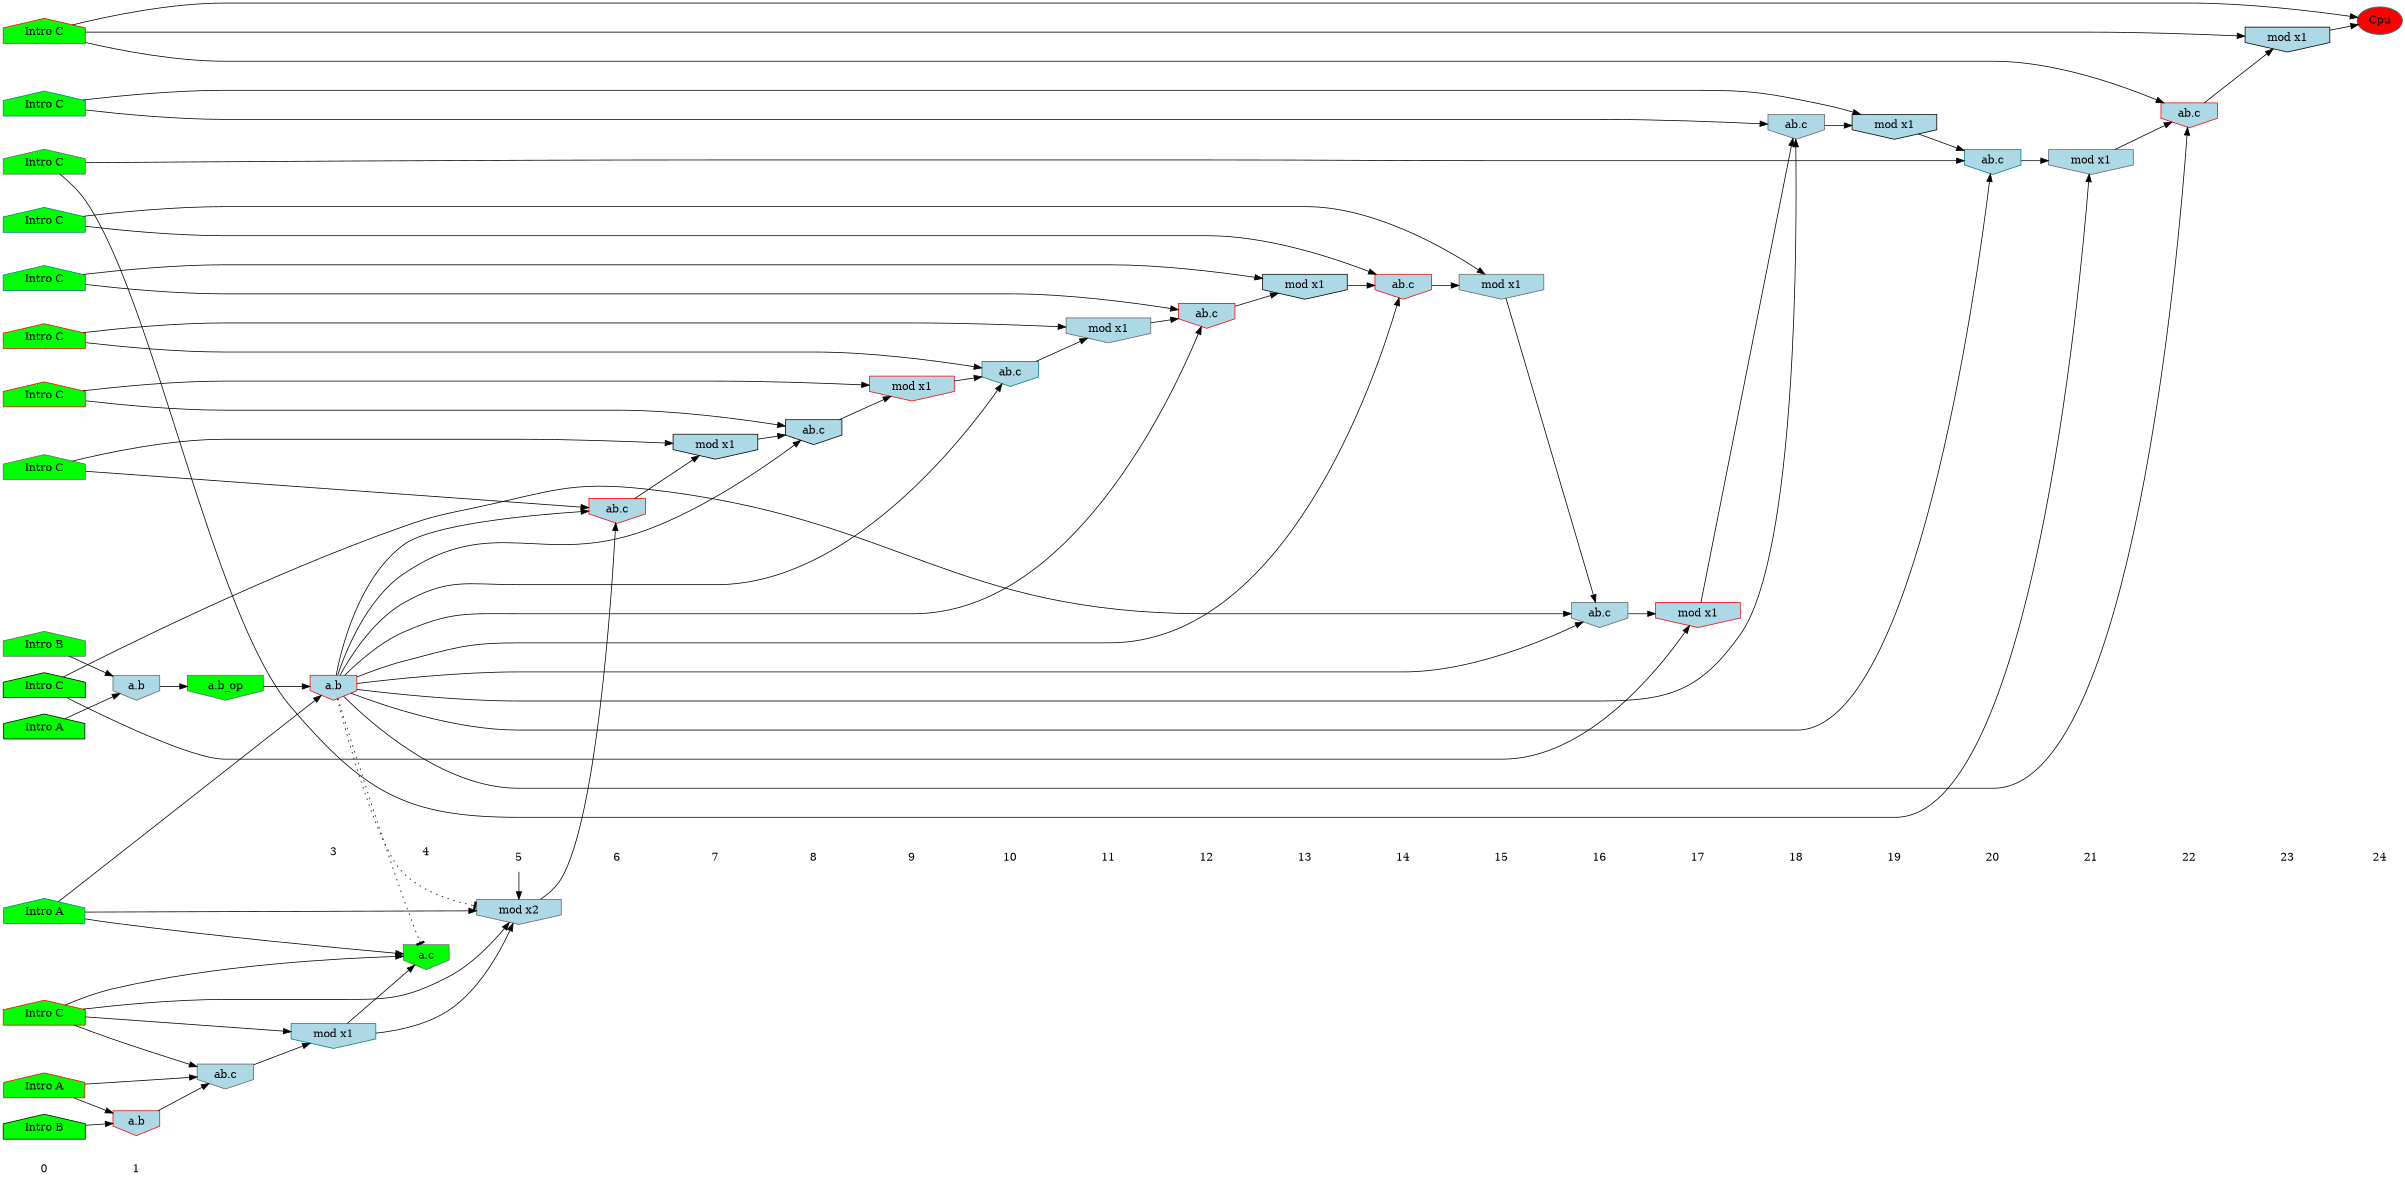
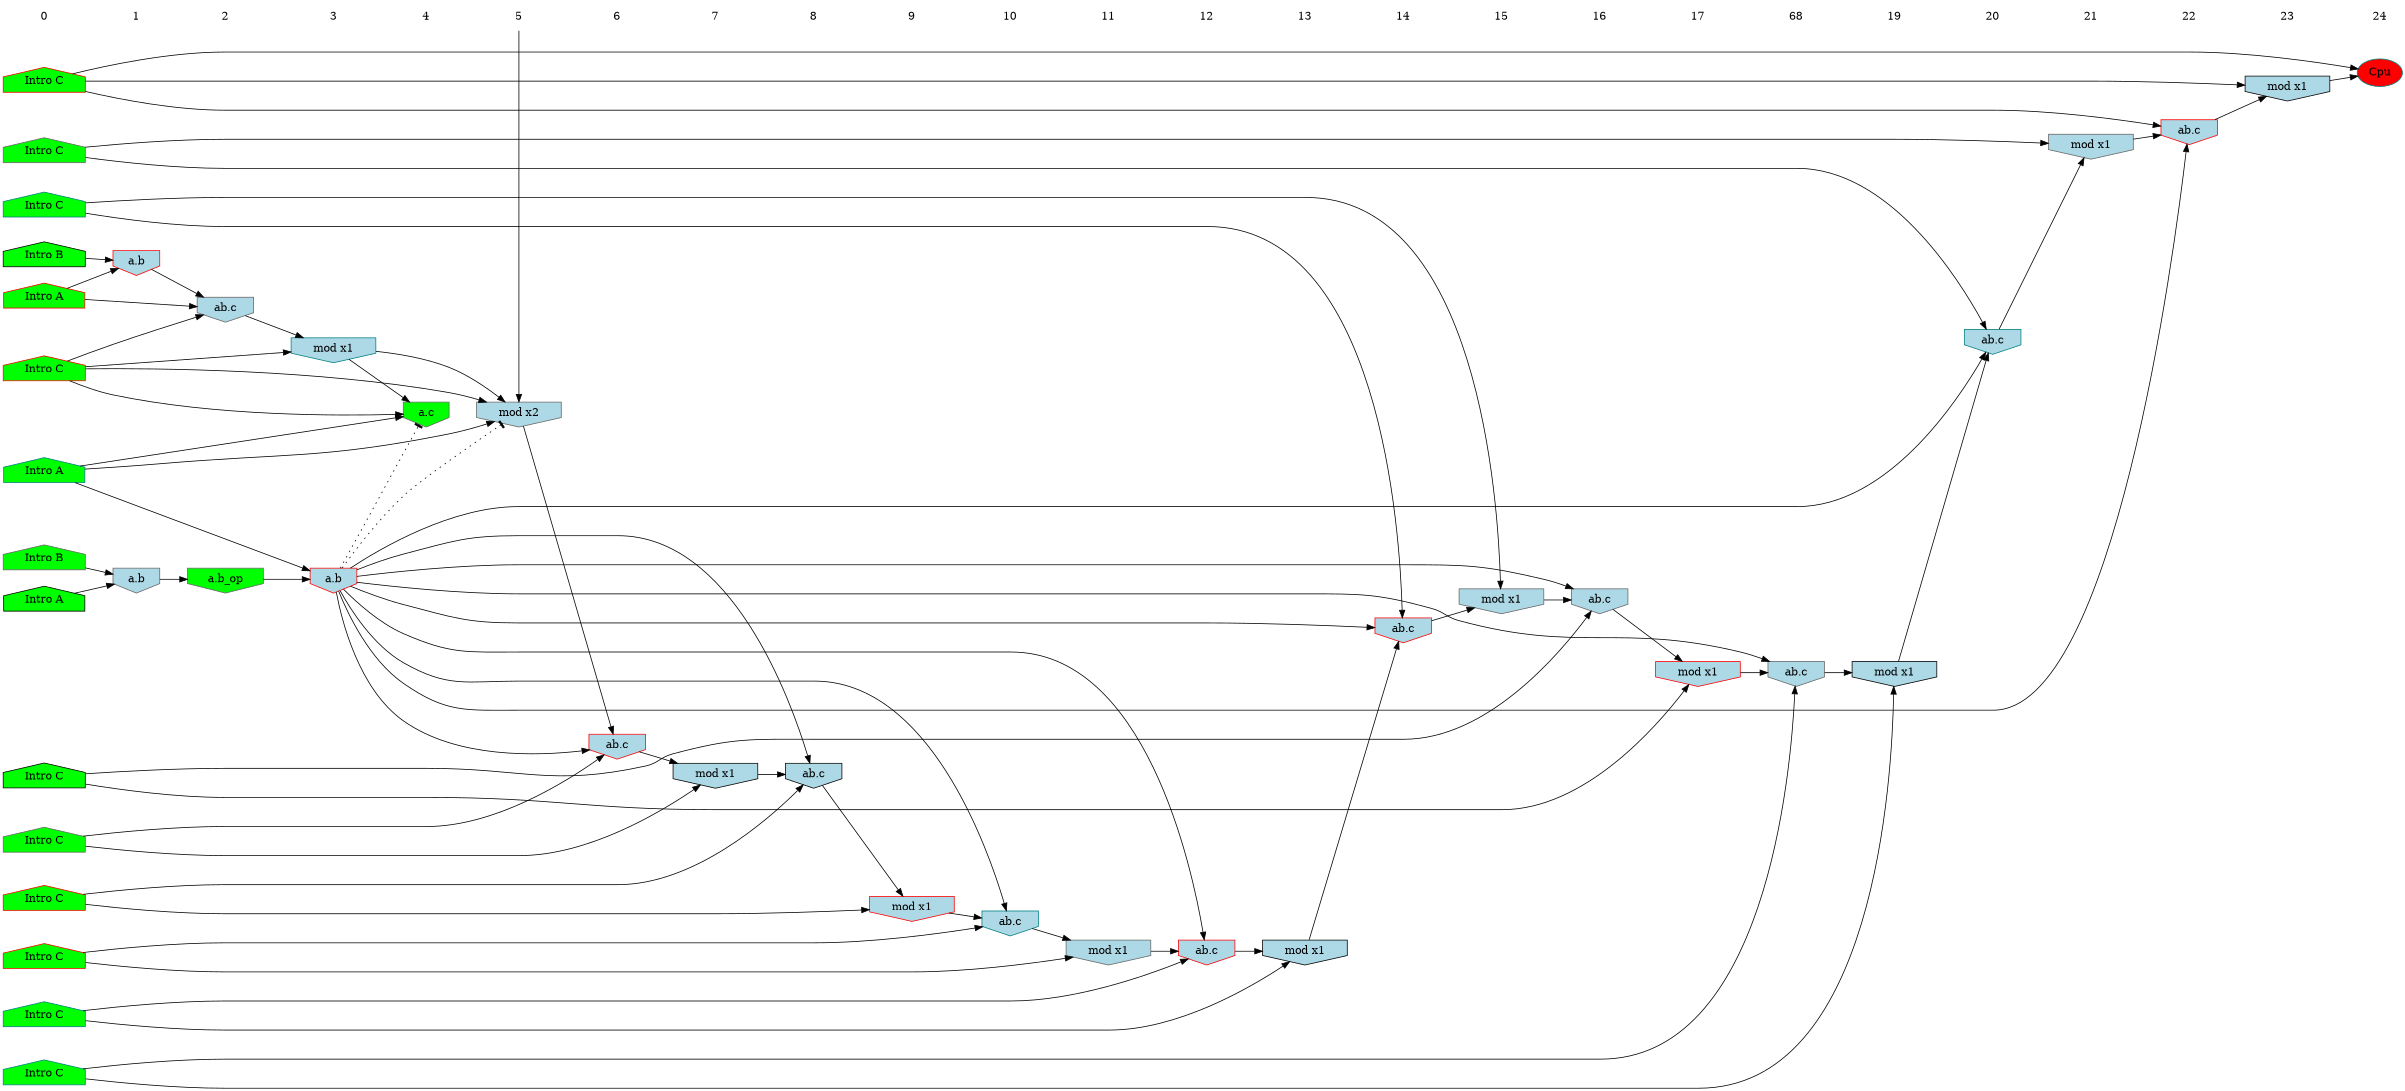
node "2": added
node "18": label "18" -> "68"
